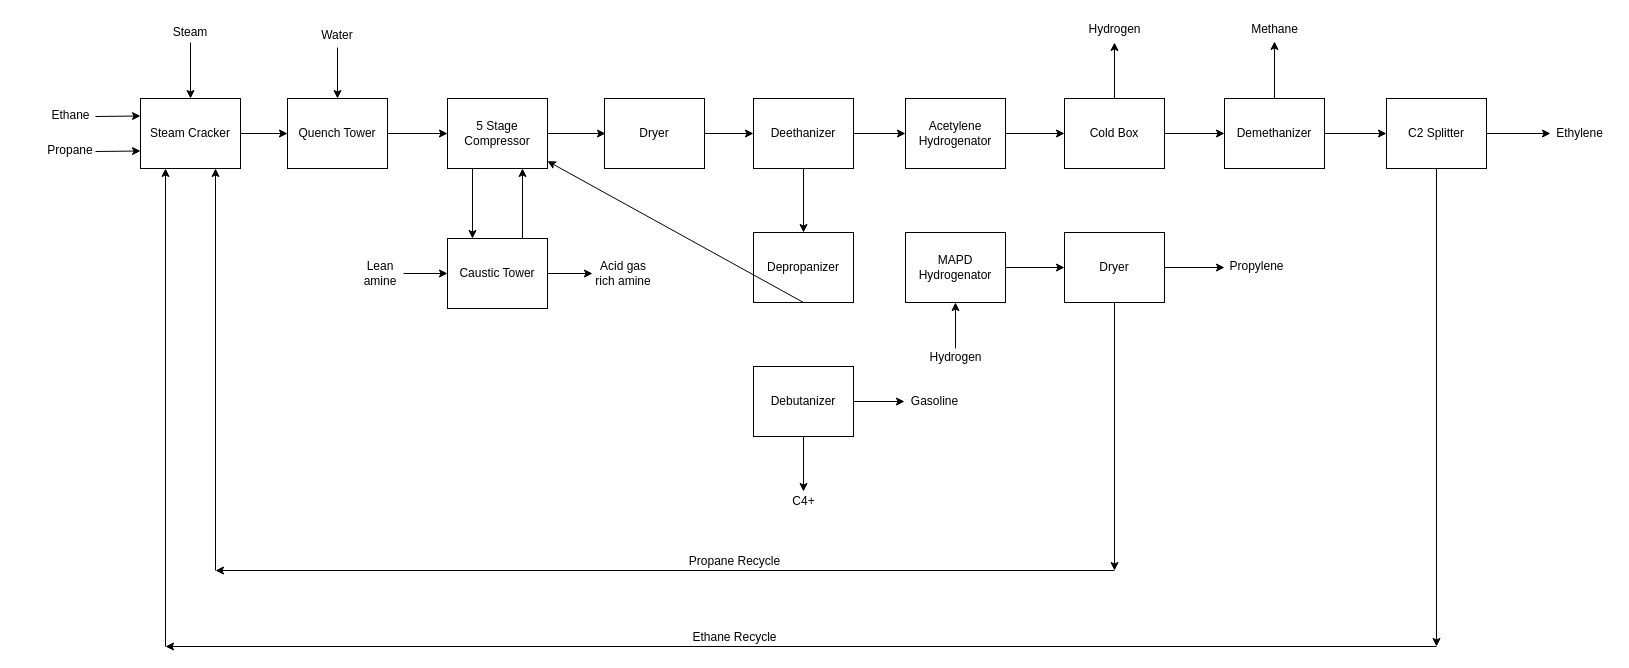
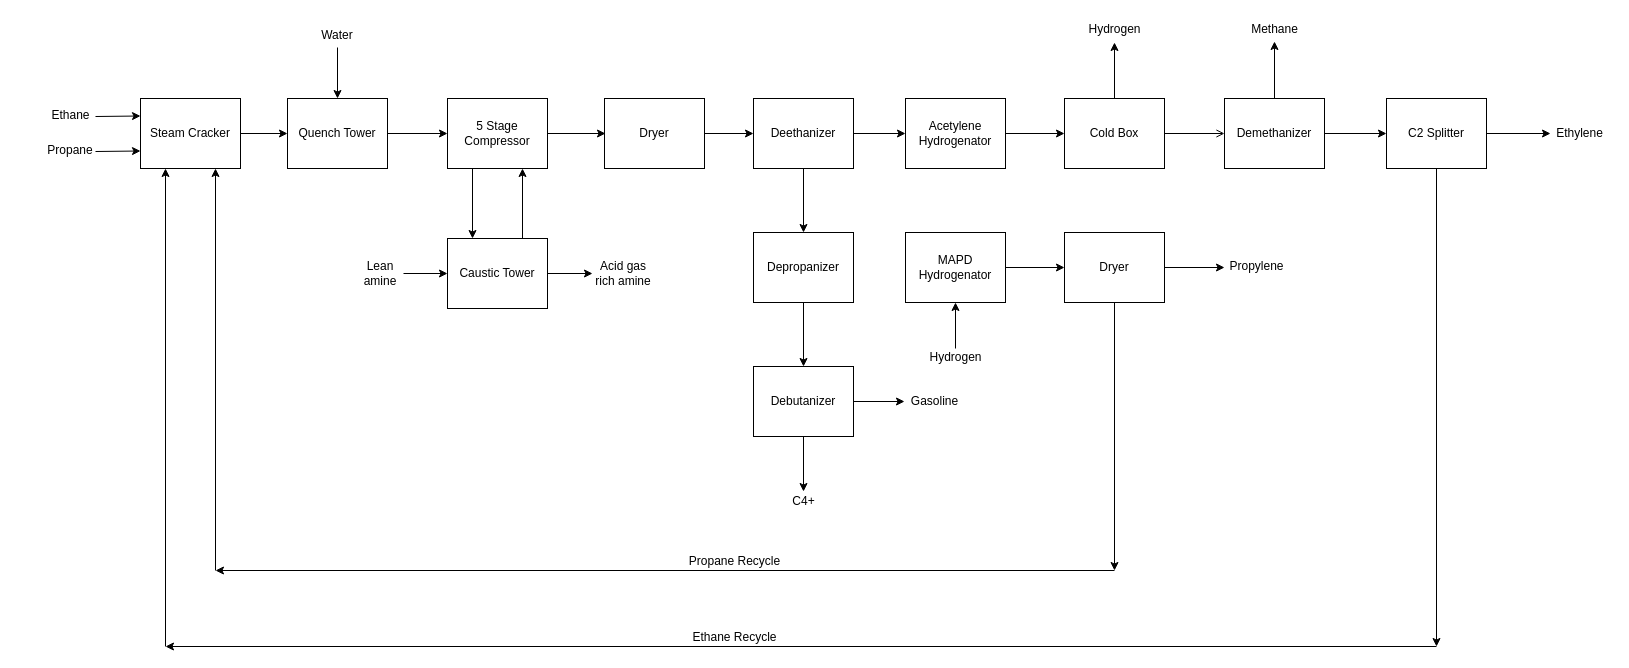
node "Steam": removed
edge "Steam" -> "Steam Cracker": removed
edge "Cold Box" -> "Demethanizer": arrowhead classic -> open
edge "Depropanizer" -> "5 Stage Compressor": now "Depropanizer" -> "Debutanizer"
